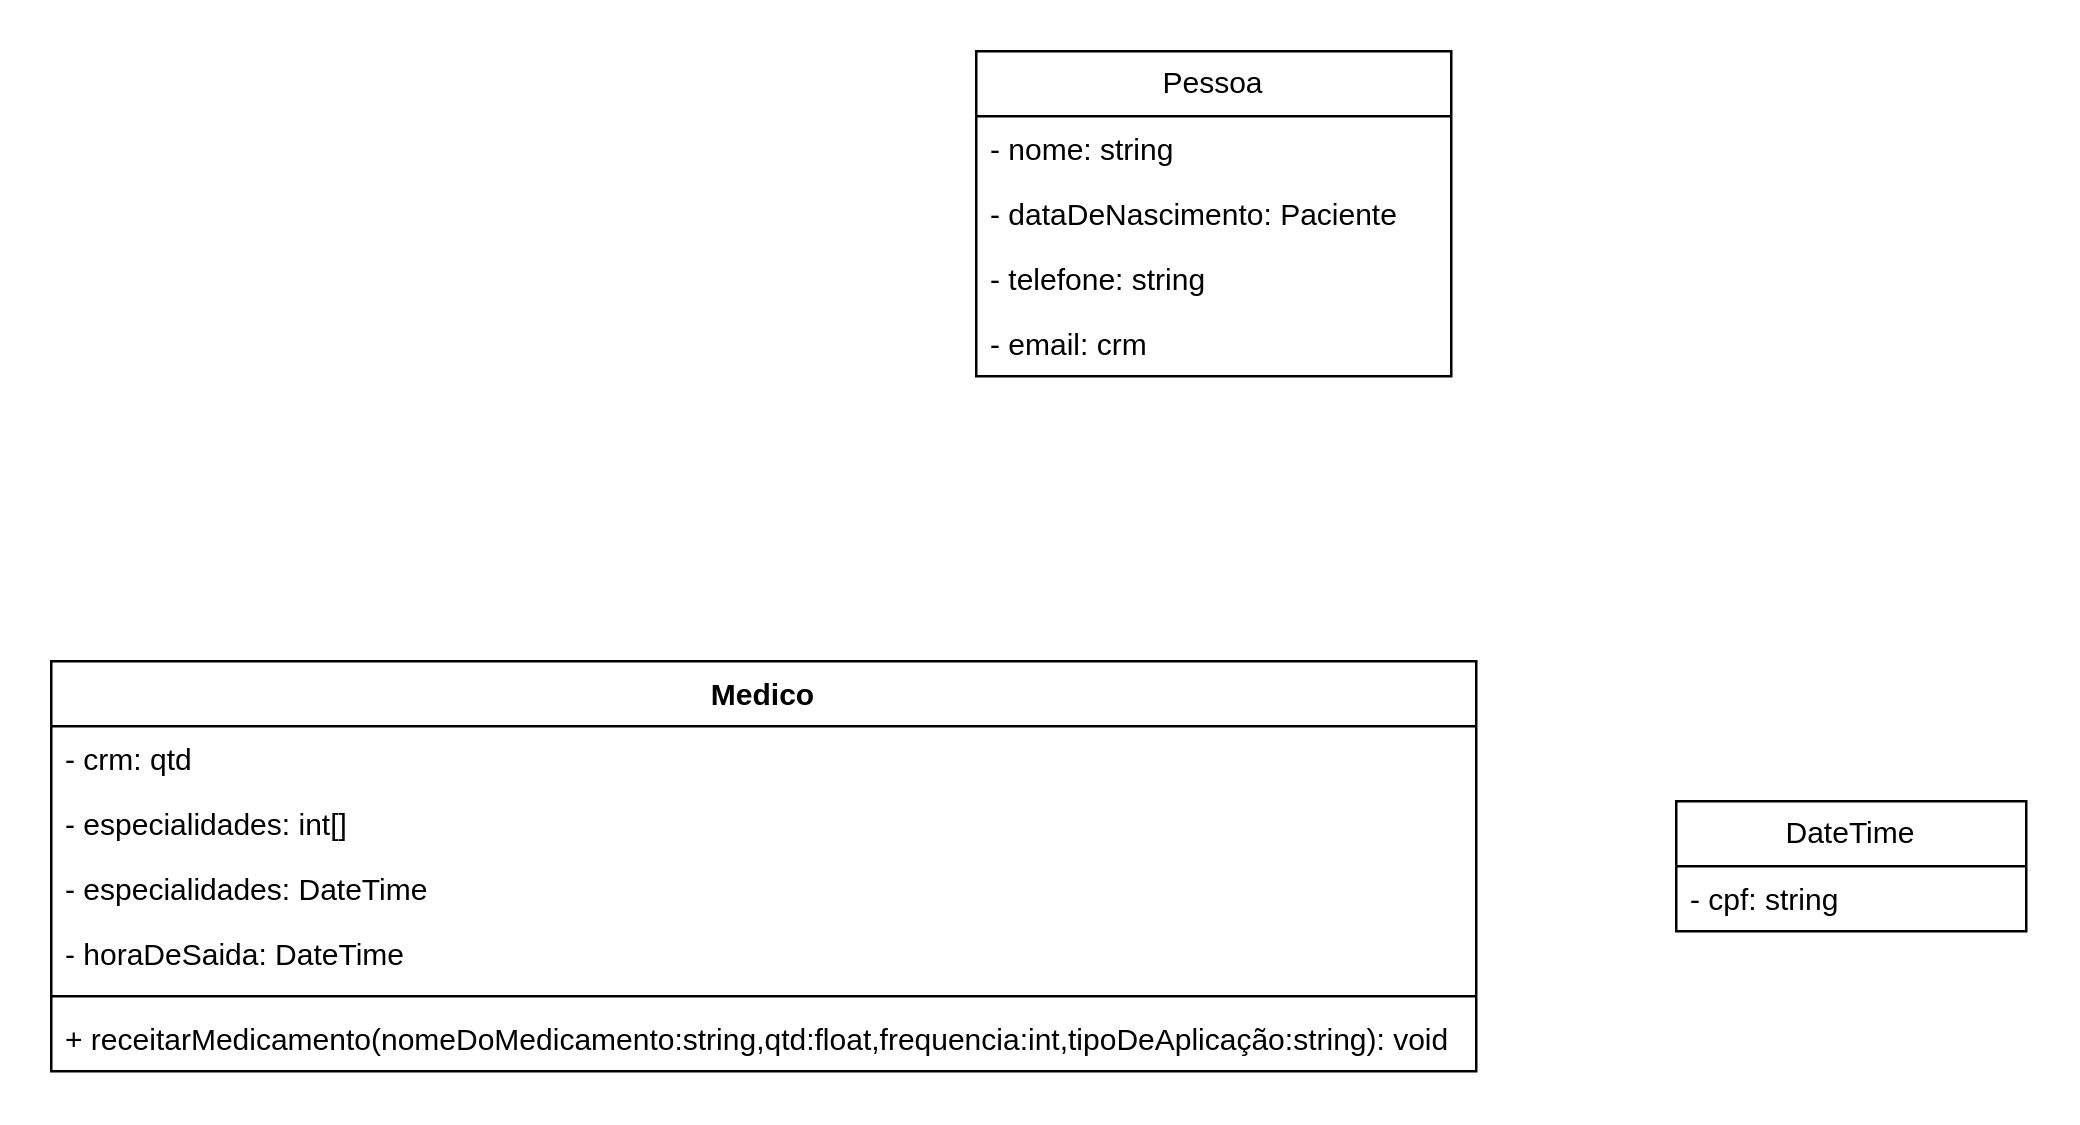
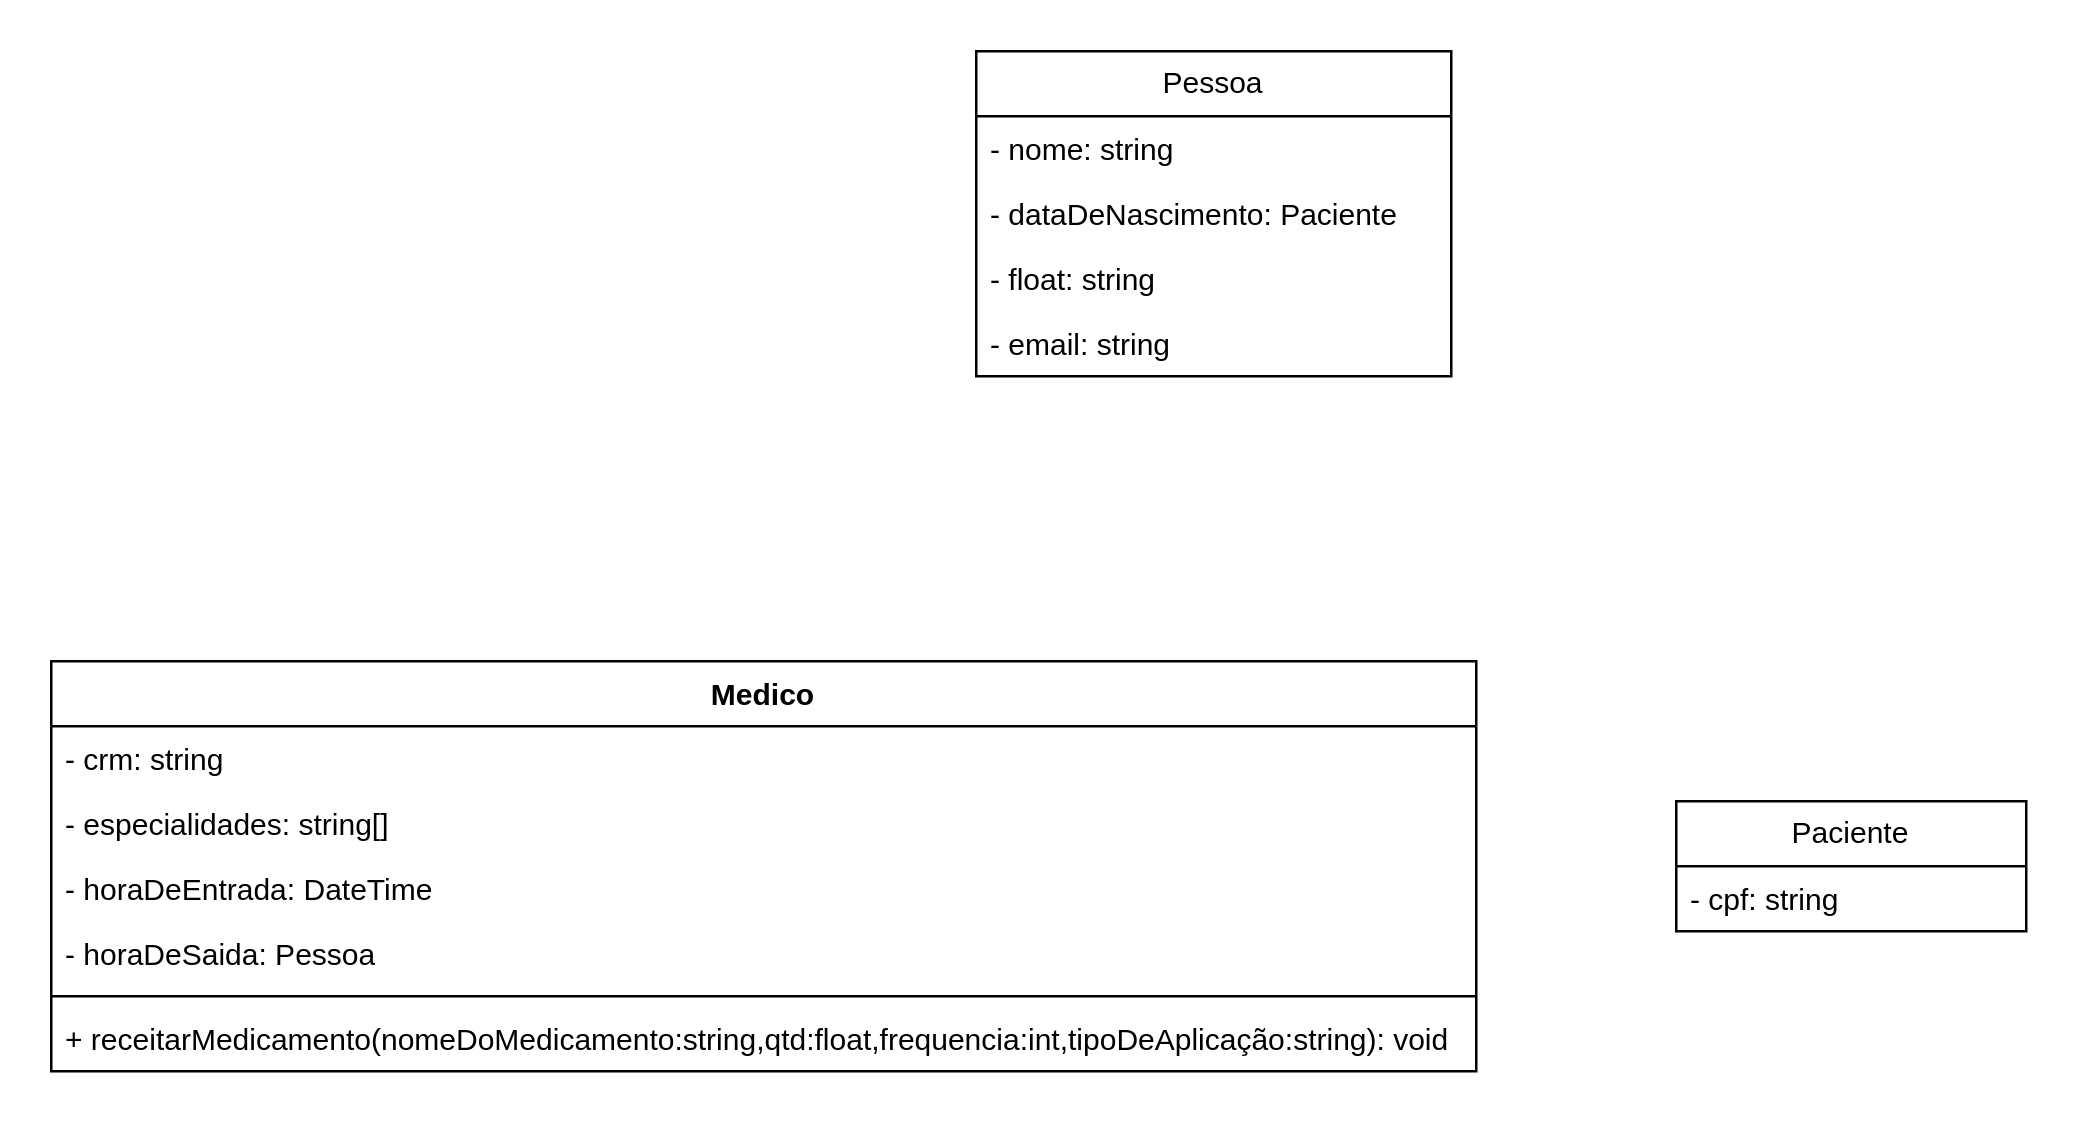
node "- telefone: string": label "- telefone: string" -> "- float: string"
node "- email: crm": label "- email: crm" -> "- email: string"
node "- crm: qtd": label "- crm: qtd" -> "- crm: string"
node "- especialidades: int[]": label "- especialidades: int[]" -> "- especialidades: string[]"
node "DateTime": label "DateTime" -> "Paciente"
node "- especialidades: DateTime": label "- especialidades: DateTime" -> "- horaDeEntrada: DateTime"
node "- horaDeSaida: DateTime": label "- horaDeSaida: DateTime" -> "- horaDeSaida: Pessoa"
